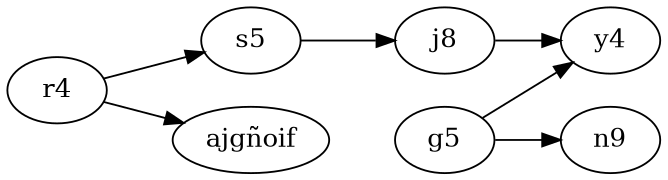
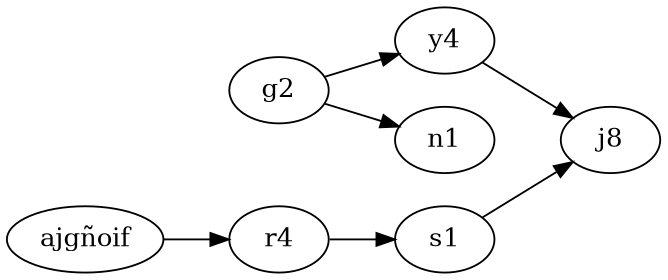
node "s5": label "s5" -> "s1"
edge "j8" -> "y4": reversed
edge "r4" -> "ajgñoif": reversed
node "g5": label "g5" -> "g2"
node "n9": label "n9" -> "n1"
